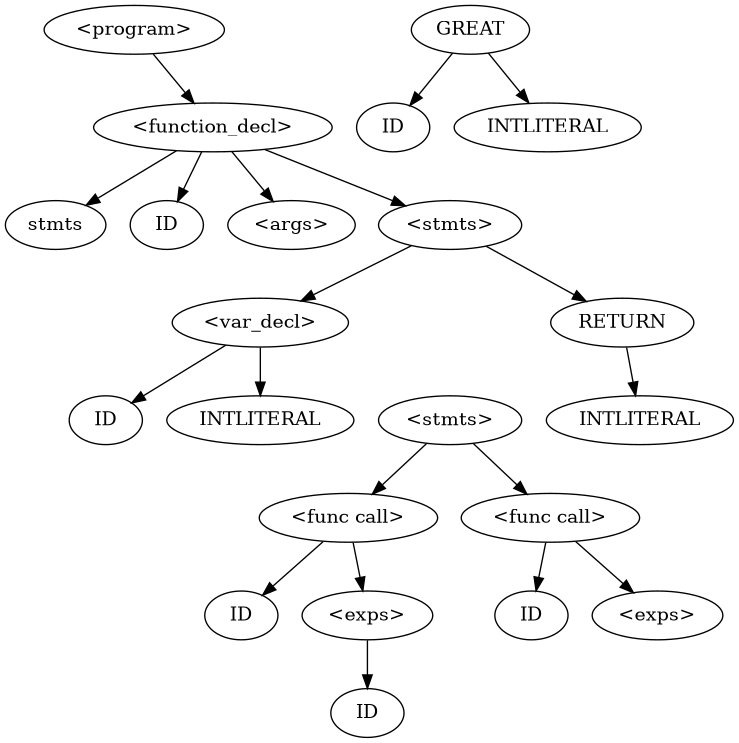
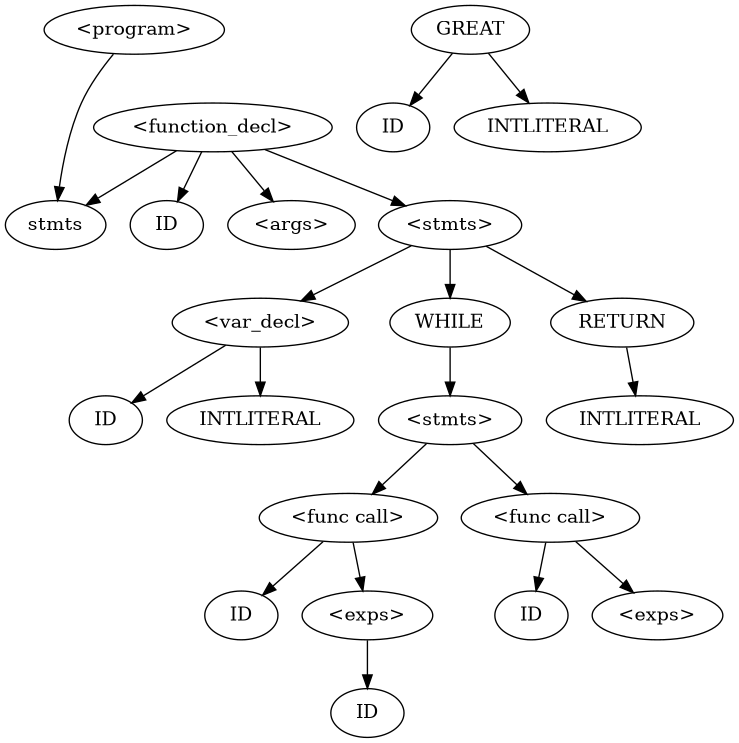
edge "<program>" -> "<function_decl>": now "<program>" -> "stmts"
node "WHILE": added
